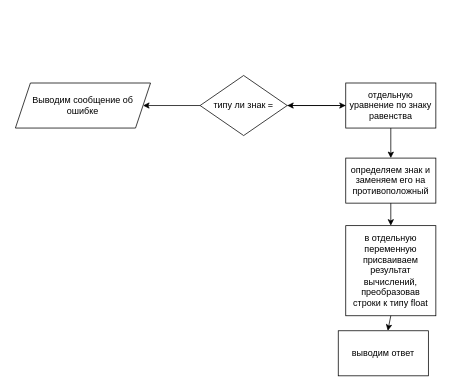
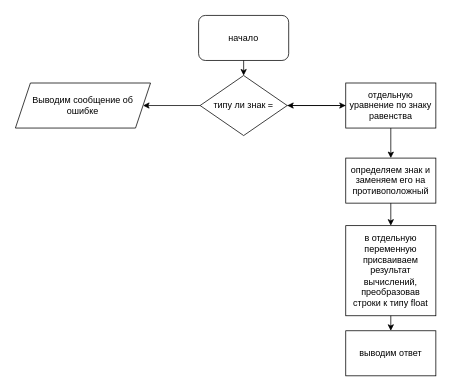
node "начало": added
edge "начало" -> "типу ли знак =": added
node "выводим ответ": moved (383, 353) -> (390, 353)
